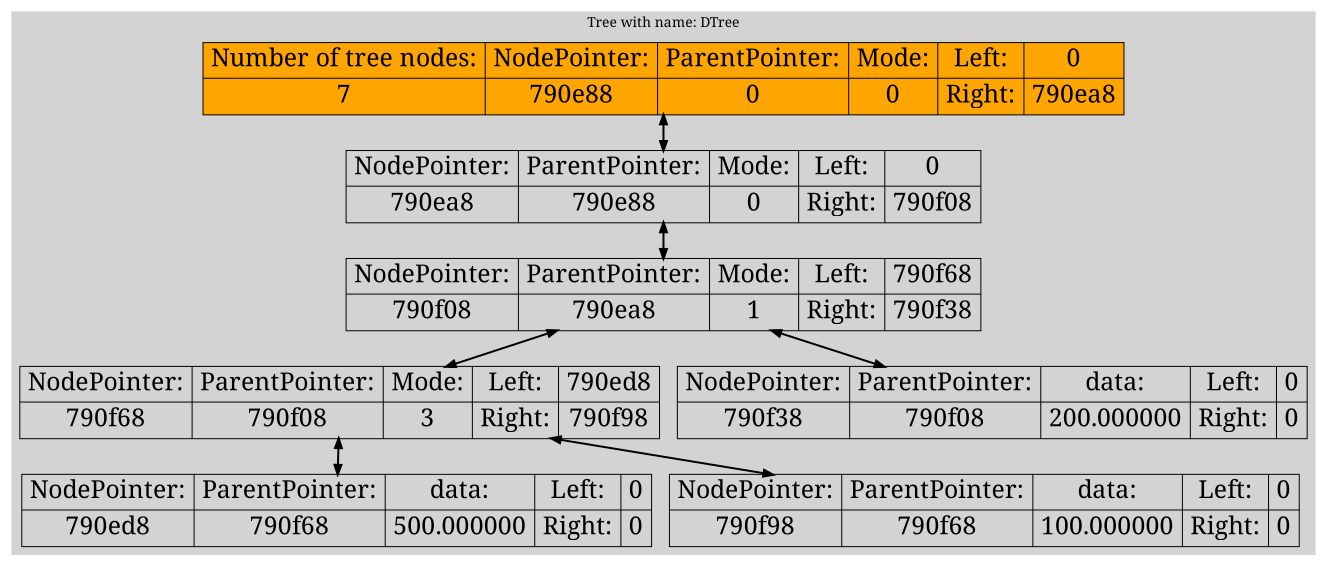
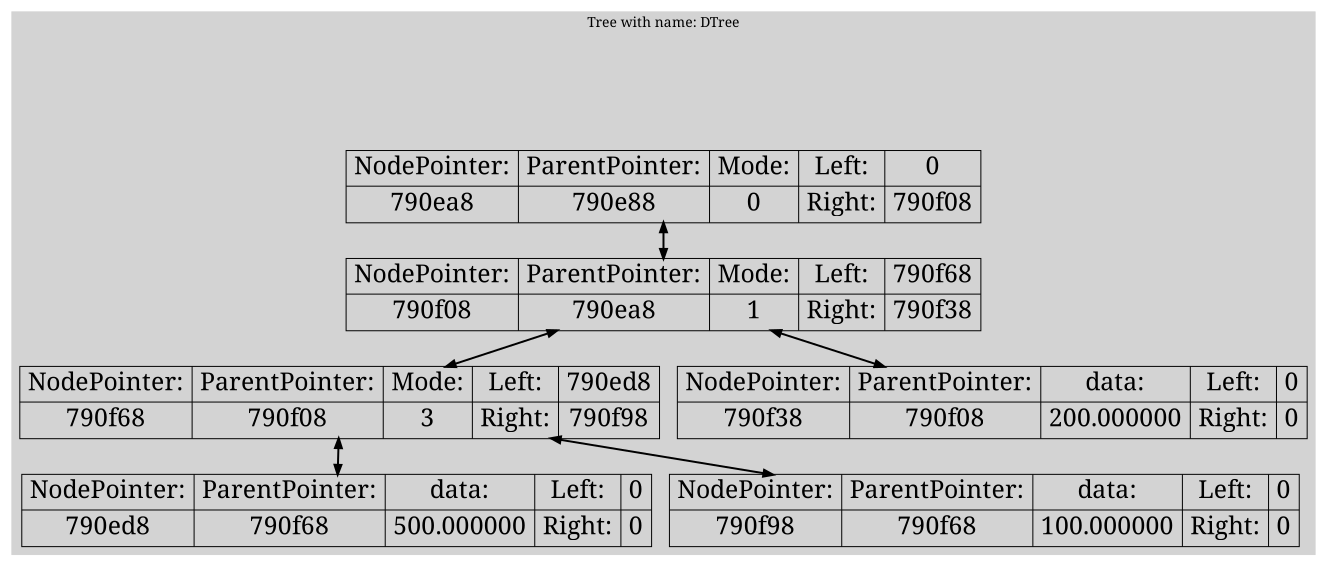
node "Number of tree nodes:": removed
